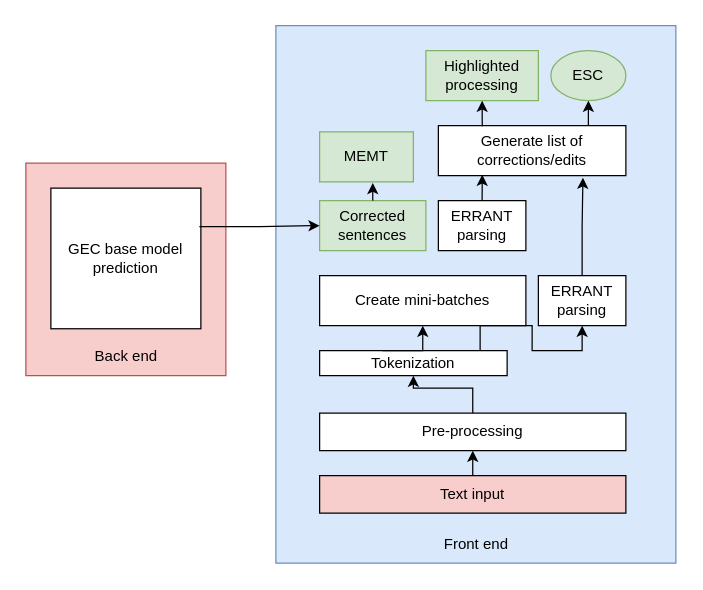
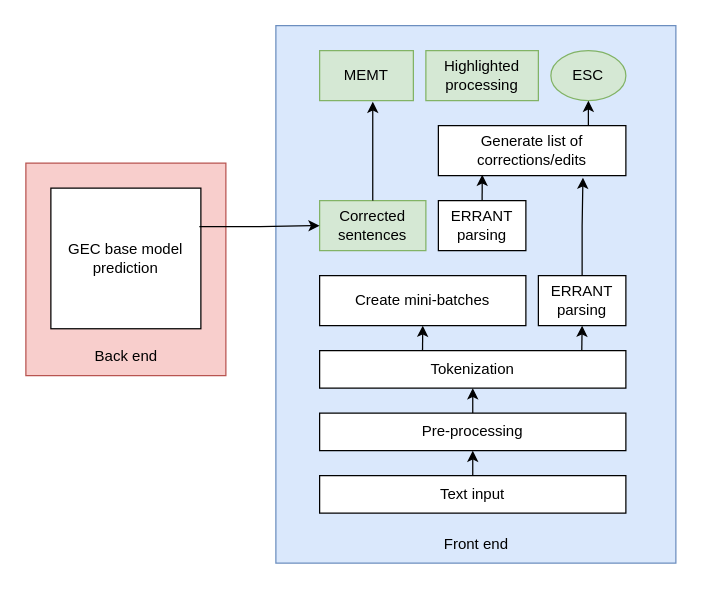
edge "Generate list of corrections/edits" -> "Highlighted processing": removed
node "MEMT": moved (366, 157) -> (366, 76)
node "Tokenization": size 188x25 -> 306x38
node "Text input": fillcolor #f8cecc -> #ffffff
